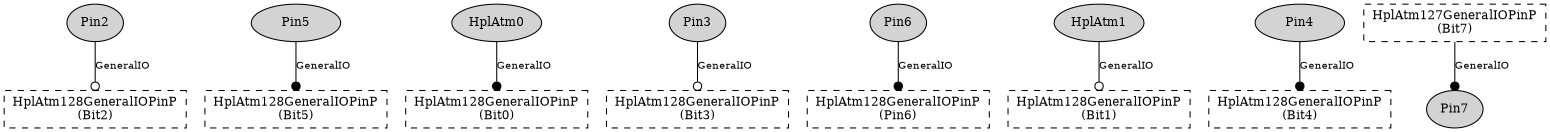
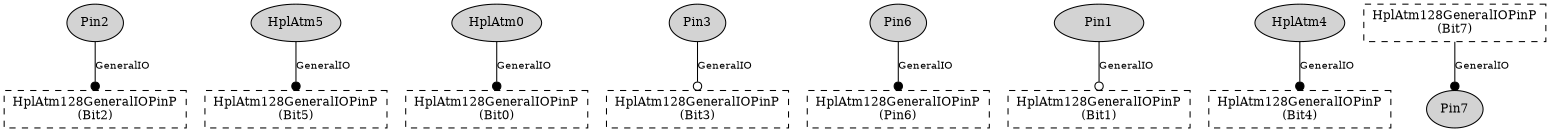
node "Pin5": label "Pin5" -> "HplAtm5"
node "HplAtm1": label "HplAtm1" -> "Pin1"
node "Pin4": label "Pin4" -> "HplAtm4"
node "HplAtm127GeneralIOPinP (Bit7)": label "HplAtm127GeneralIOPinP (Bit7)" -> "HplAtm128GeneralIOPinP (Bit7)"
edge "Pin2" -> "HplAtm128GeneralIOPinP (Bit2)": arrowhead odot -> dot
